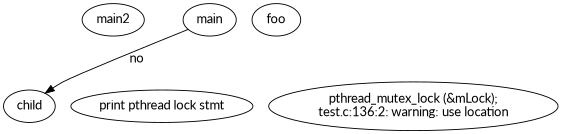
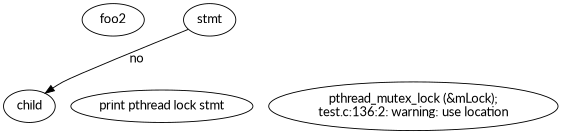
node "main2": label "main2" -> "foo2"
node "main": label "main" -> "stmt"
node "foo": removed
